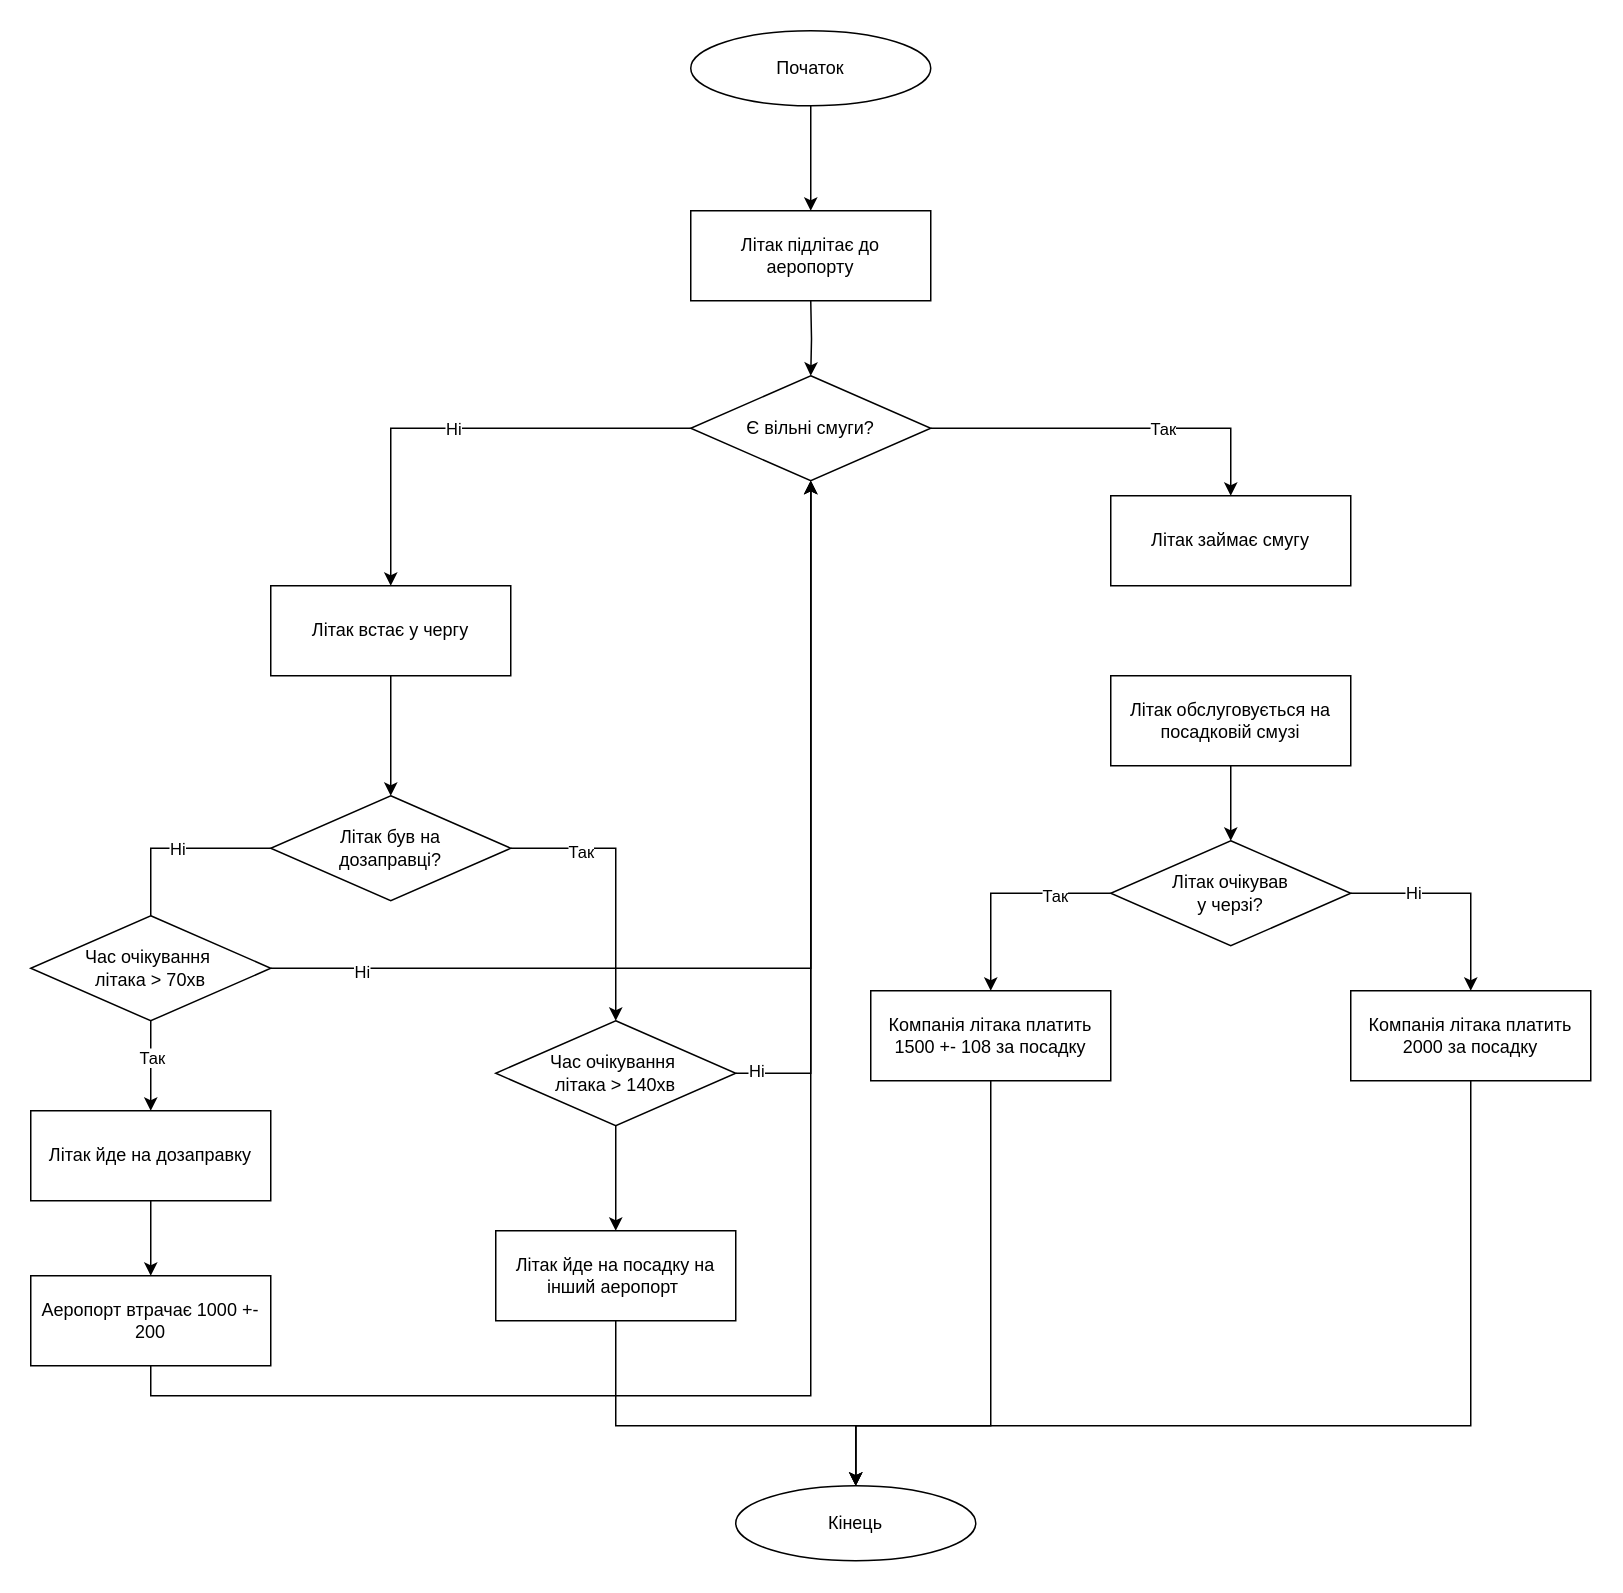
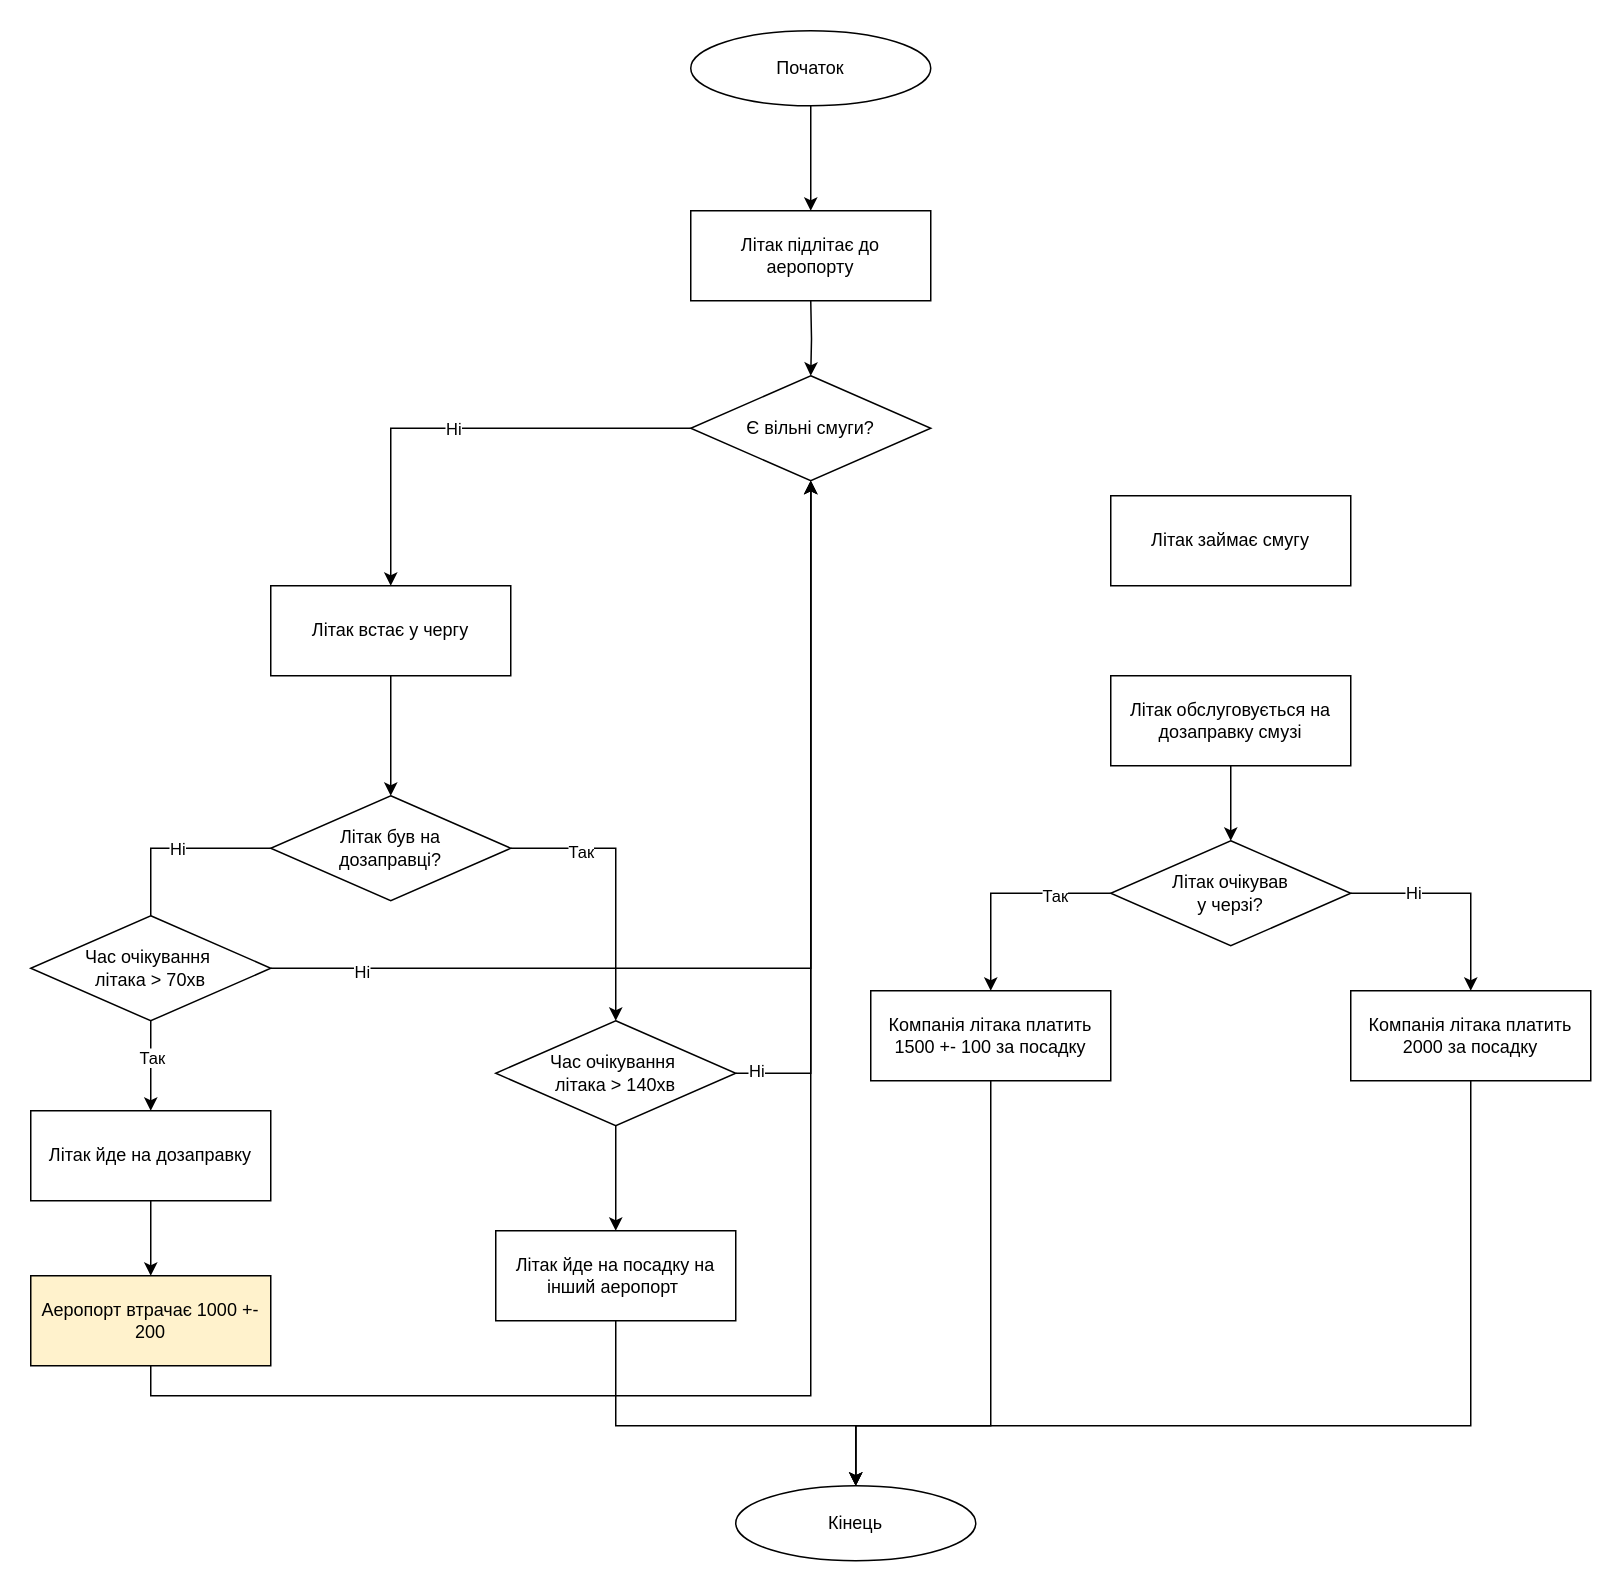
edge "Є вільні смуги?" -> "Літак займає смугу": removed, label "Так"
node "Літак обслуговується на посадковій смузі": label "Літак обслуговується на посадковій смузі" -> "Літак обслуговується на дозаправку смузі"
node "Компанія літака платить 1500 +- 108 за посадку": label "Компанія літака платить 1500 +- 108 за посадку" -> "Компанія літака платить 1500 +- 100 за посадку"
node "Аеропорт втрачає 1000 +- 200": fillcolor #ffffff -> #fff2cc
